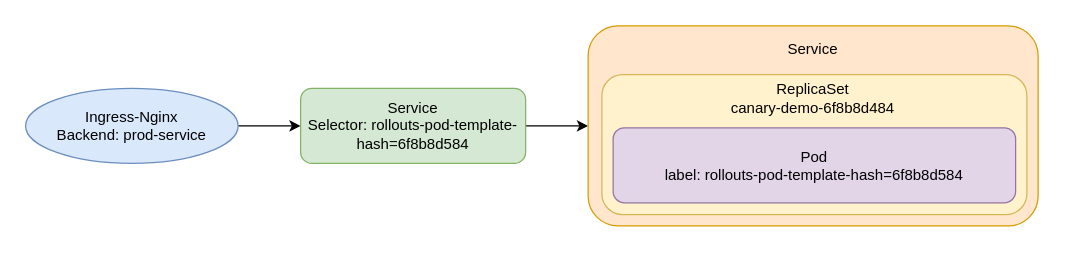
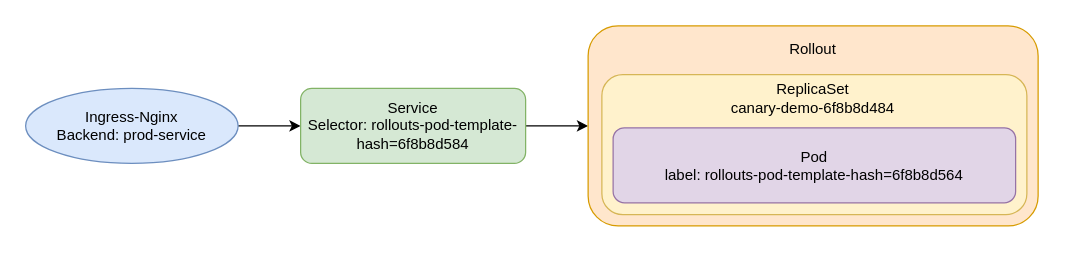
node "Service": label "Service" -> "Rollout"
node "Pod label: rollouts-pod-template-hash=6f8b8d584": label "Pod label: rollouts-pod-template-hash=6f8b8d584" -> "Pod label: rollouts-pod-template-hash=6f8b8d564"
